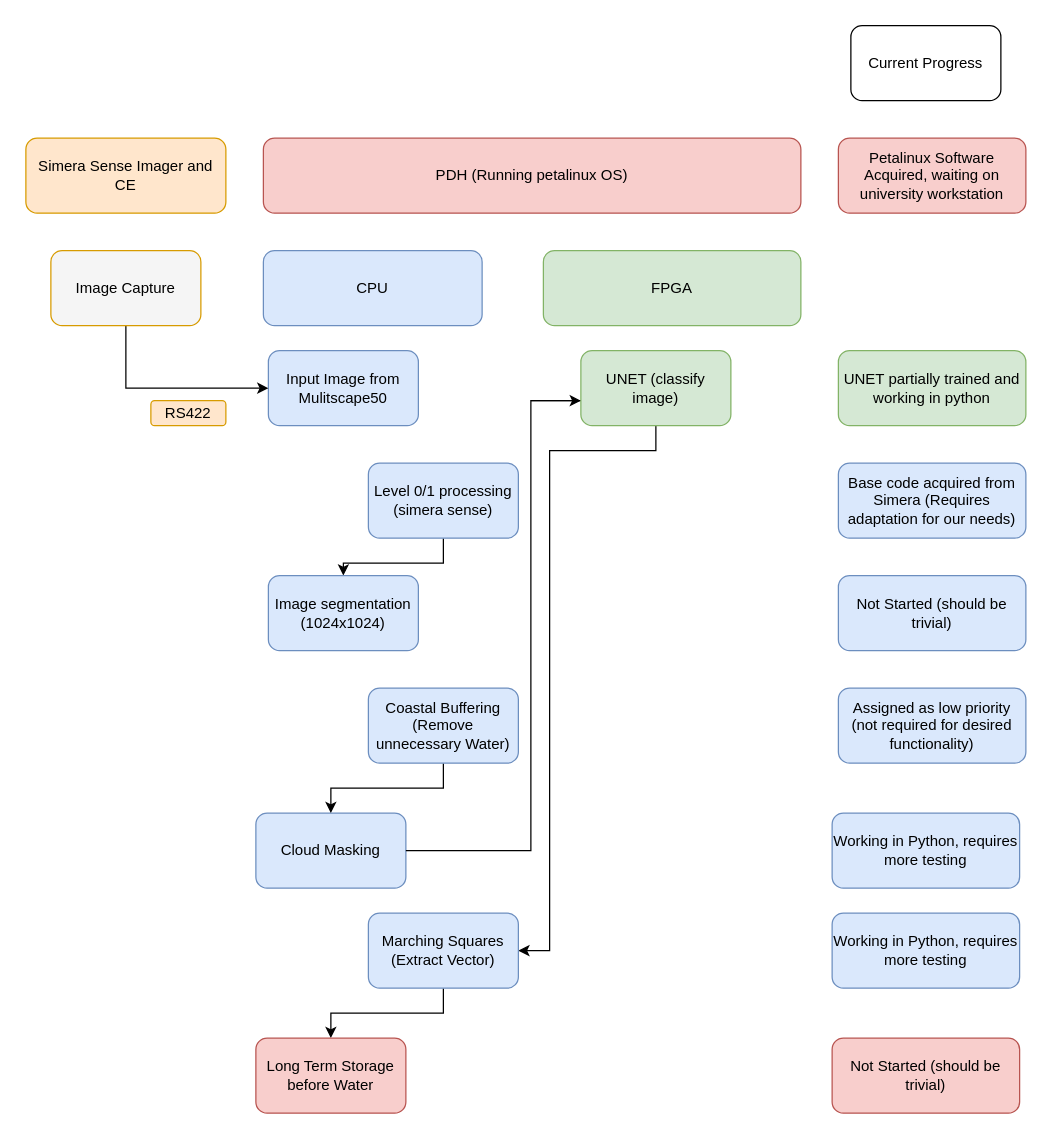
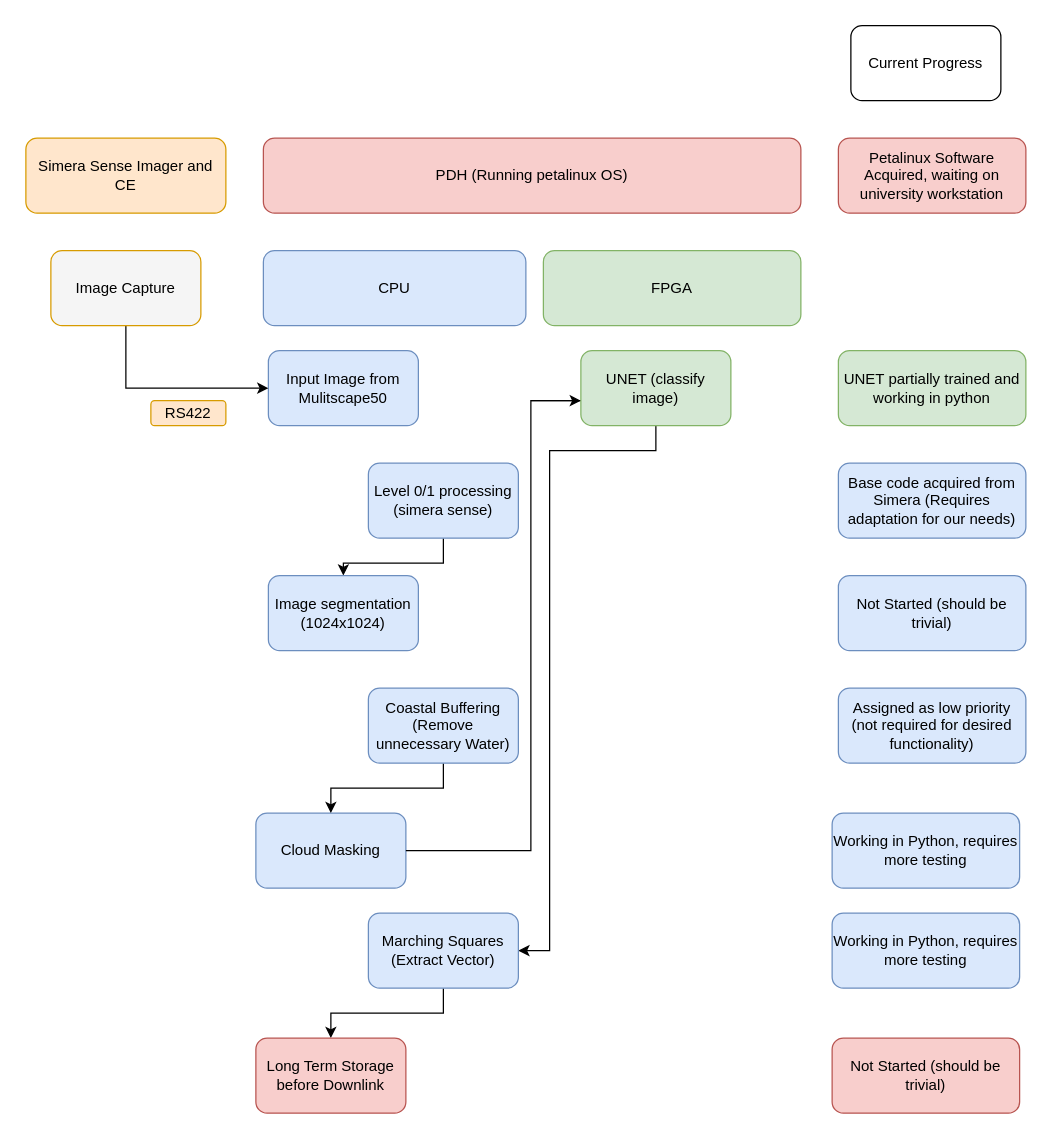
node "CPU": size 219x75 -> 263x75
node "Long Term Storage before Water": label "Long Term Storage before Water" -> "Long Term Storage before Downlink"
